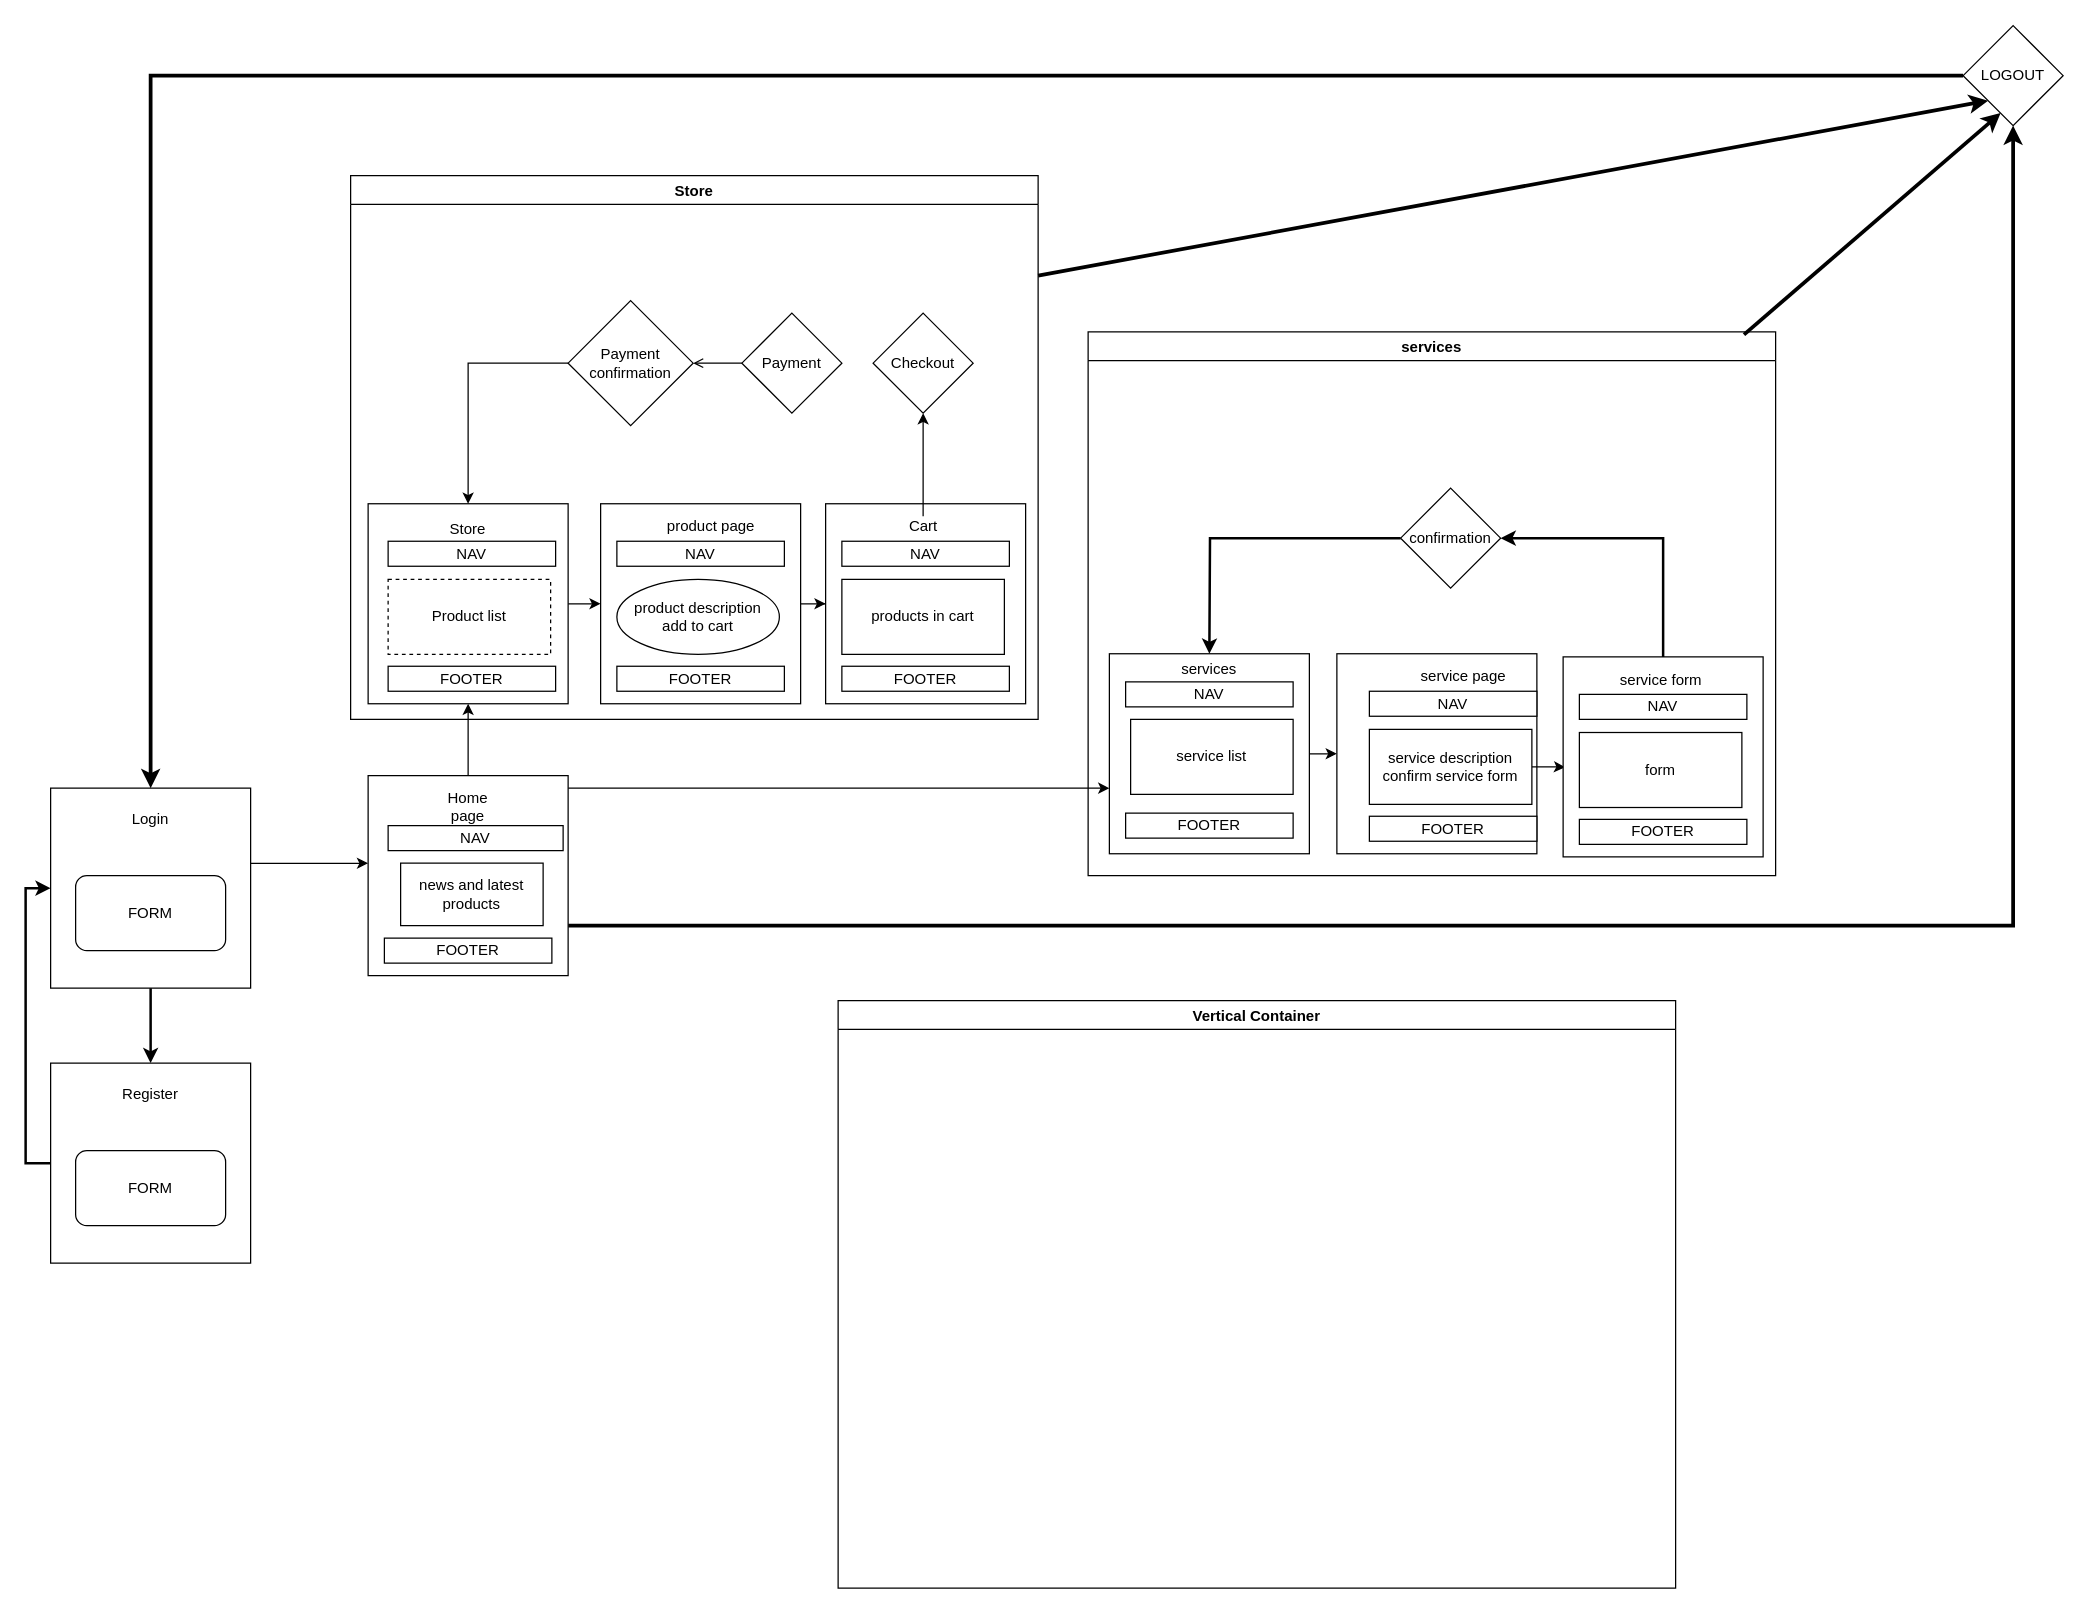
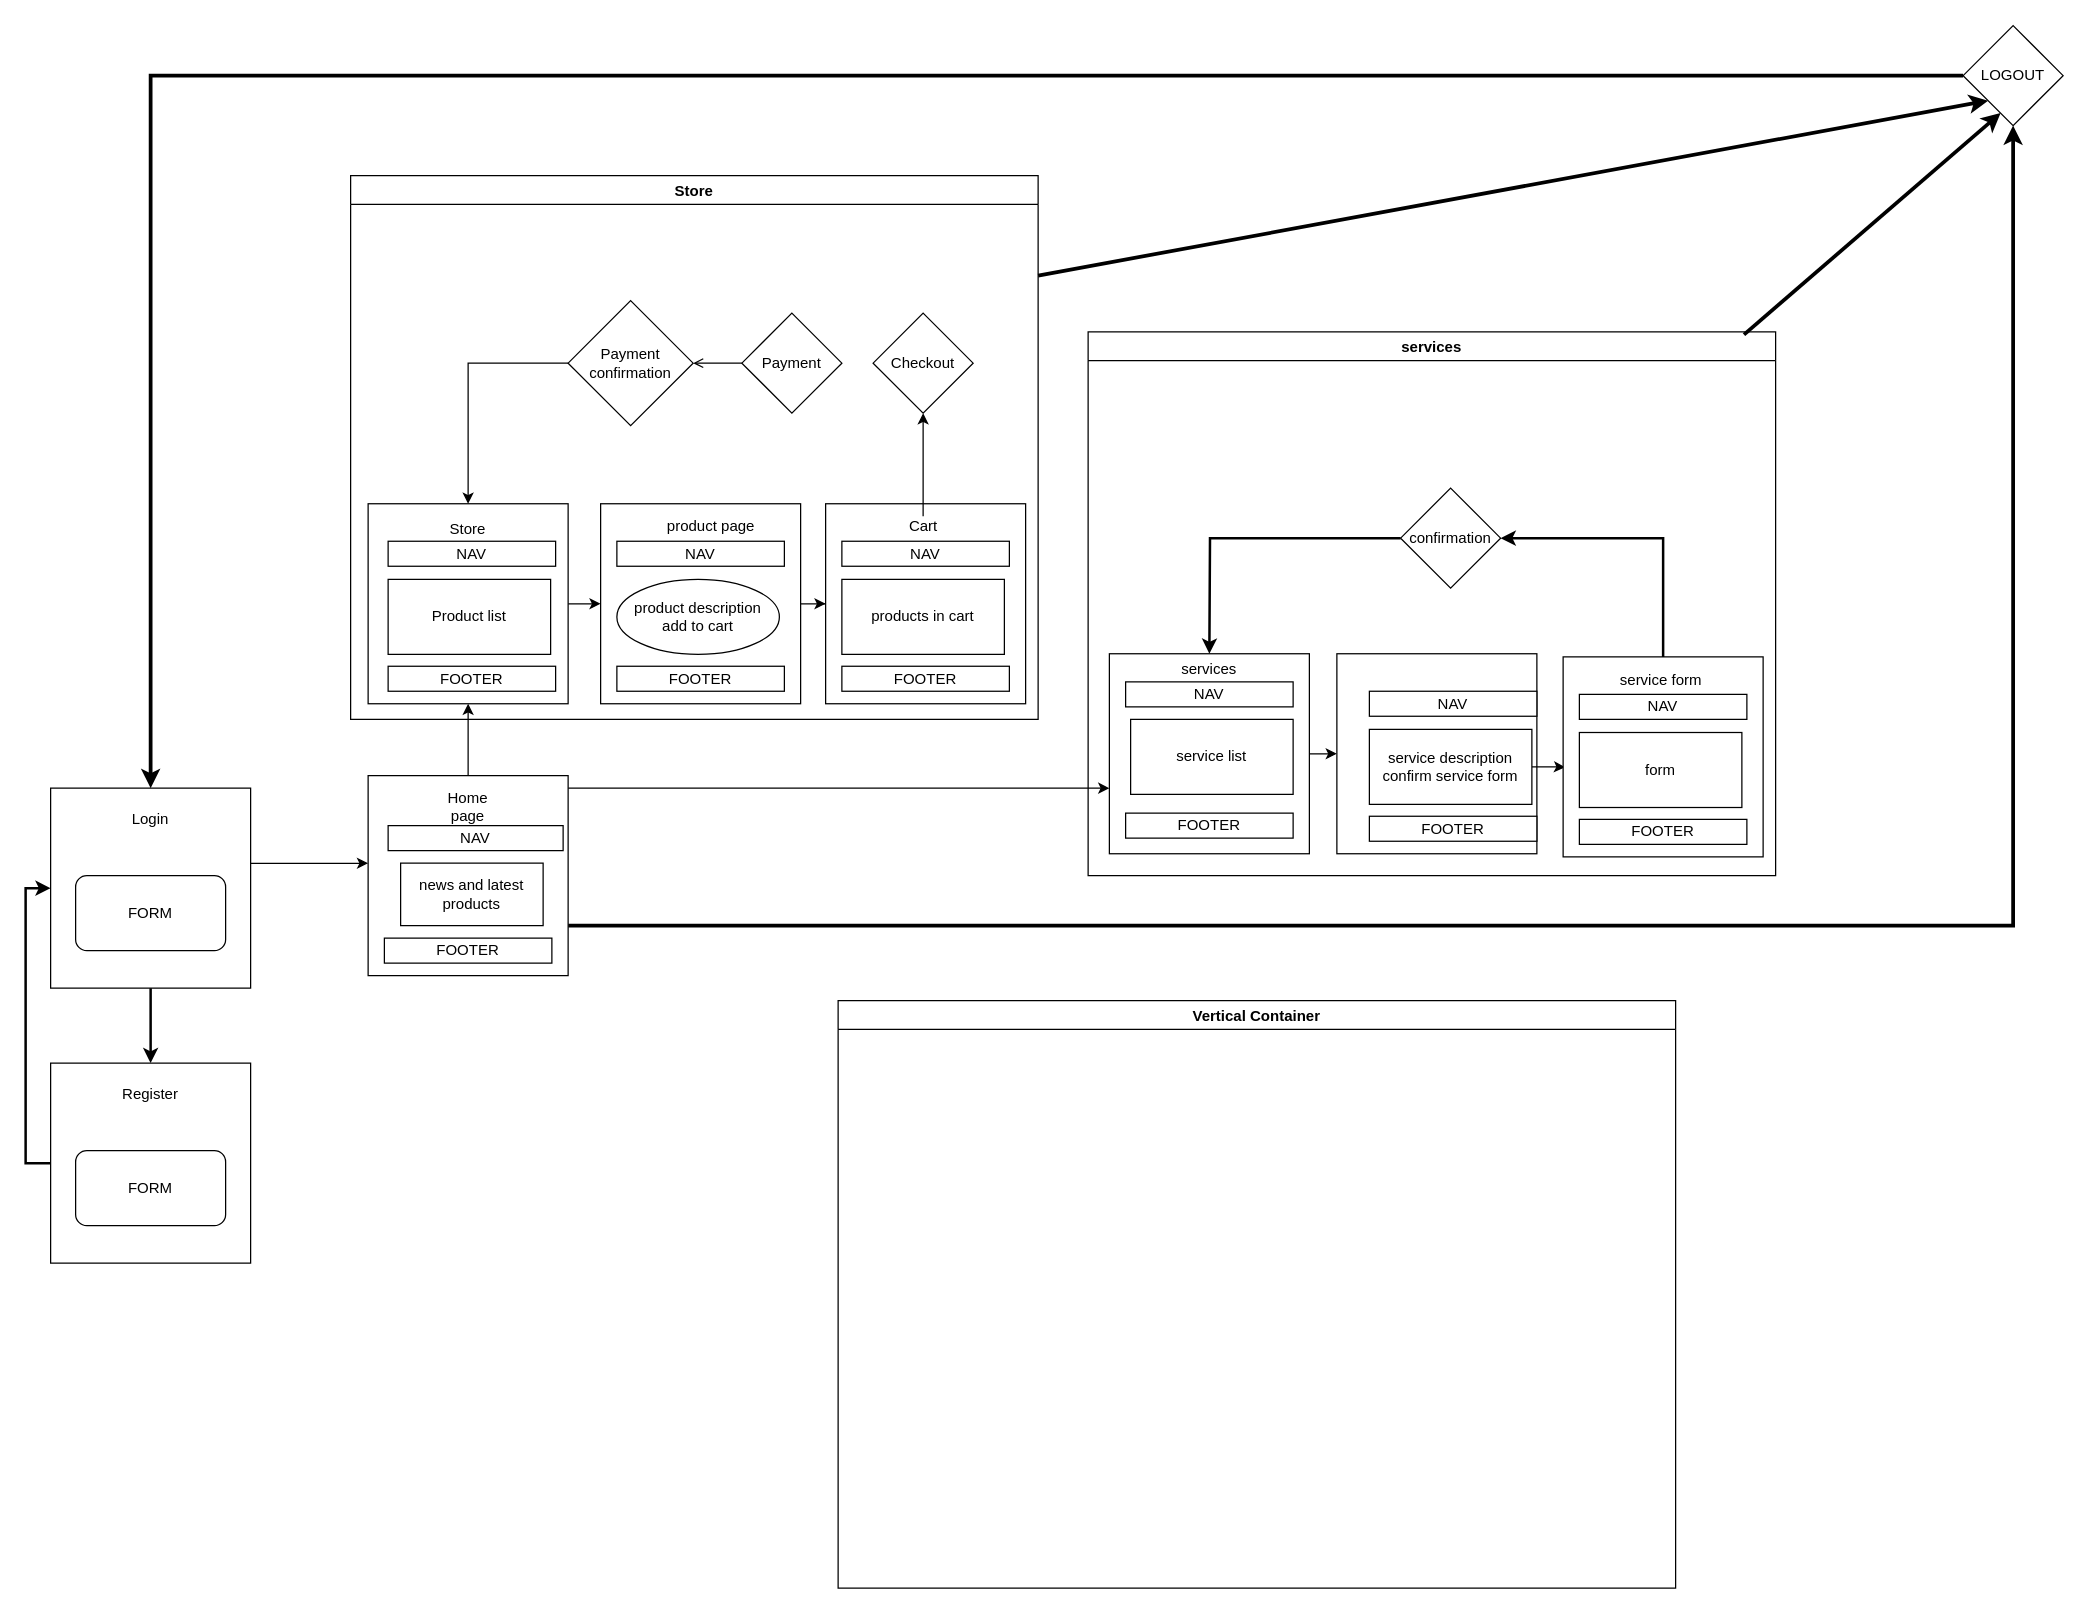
node "Product list": style dashed -> solid
node "service page": removed
